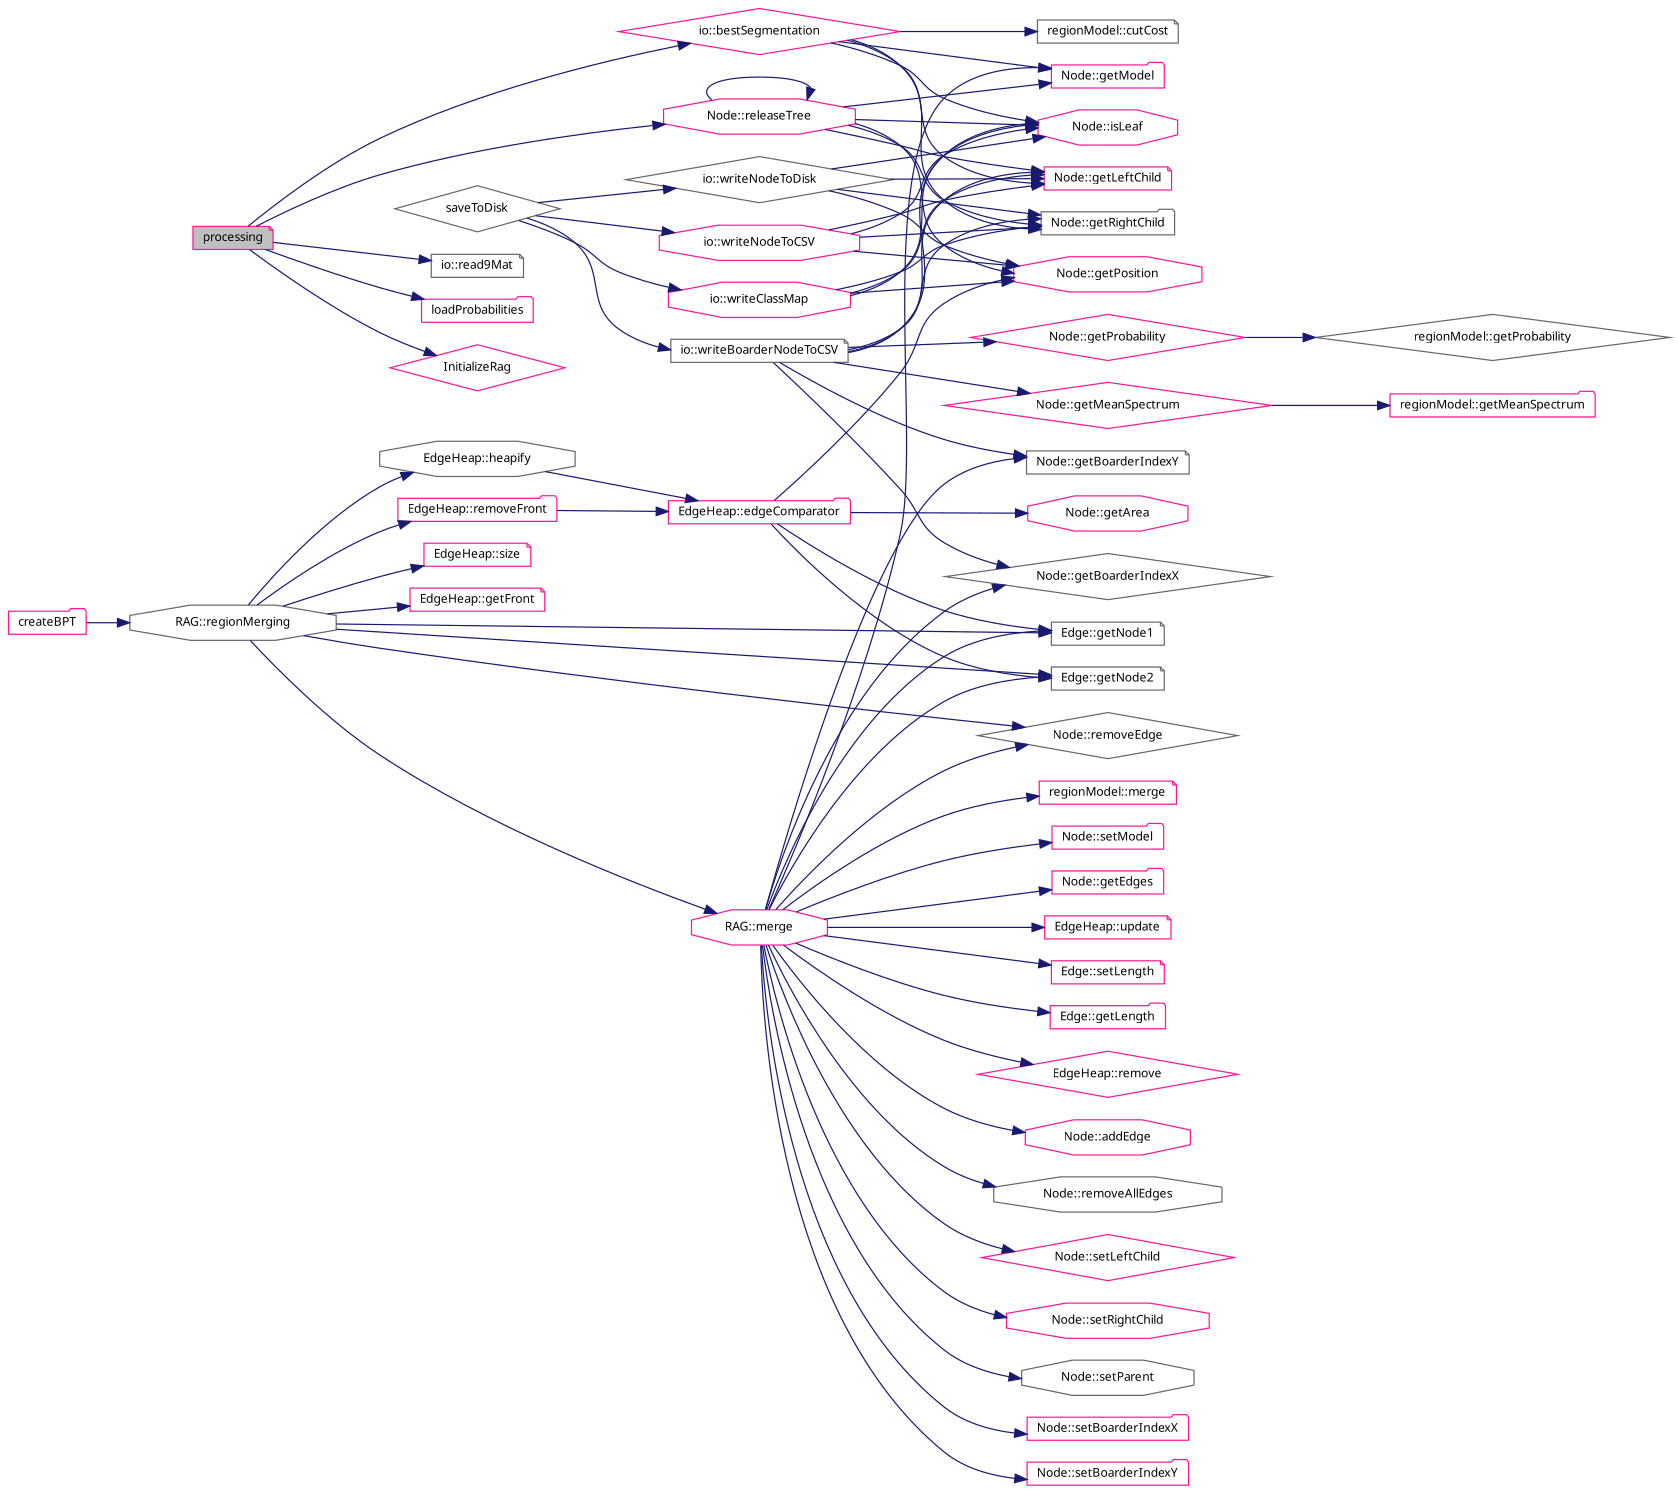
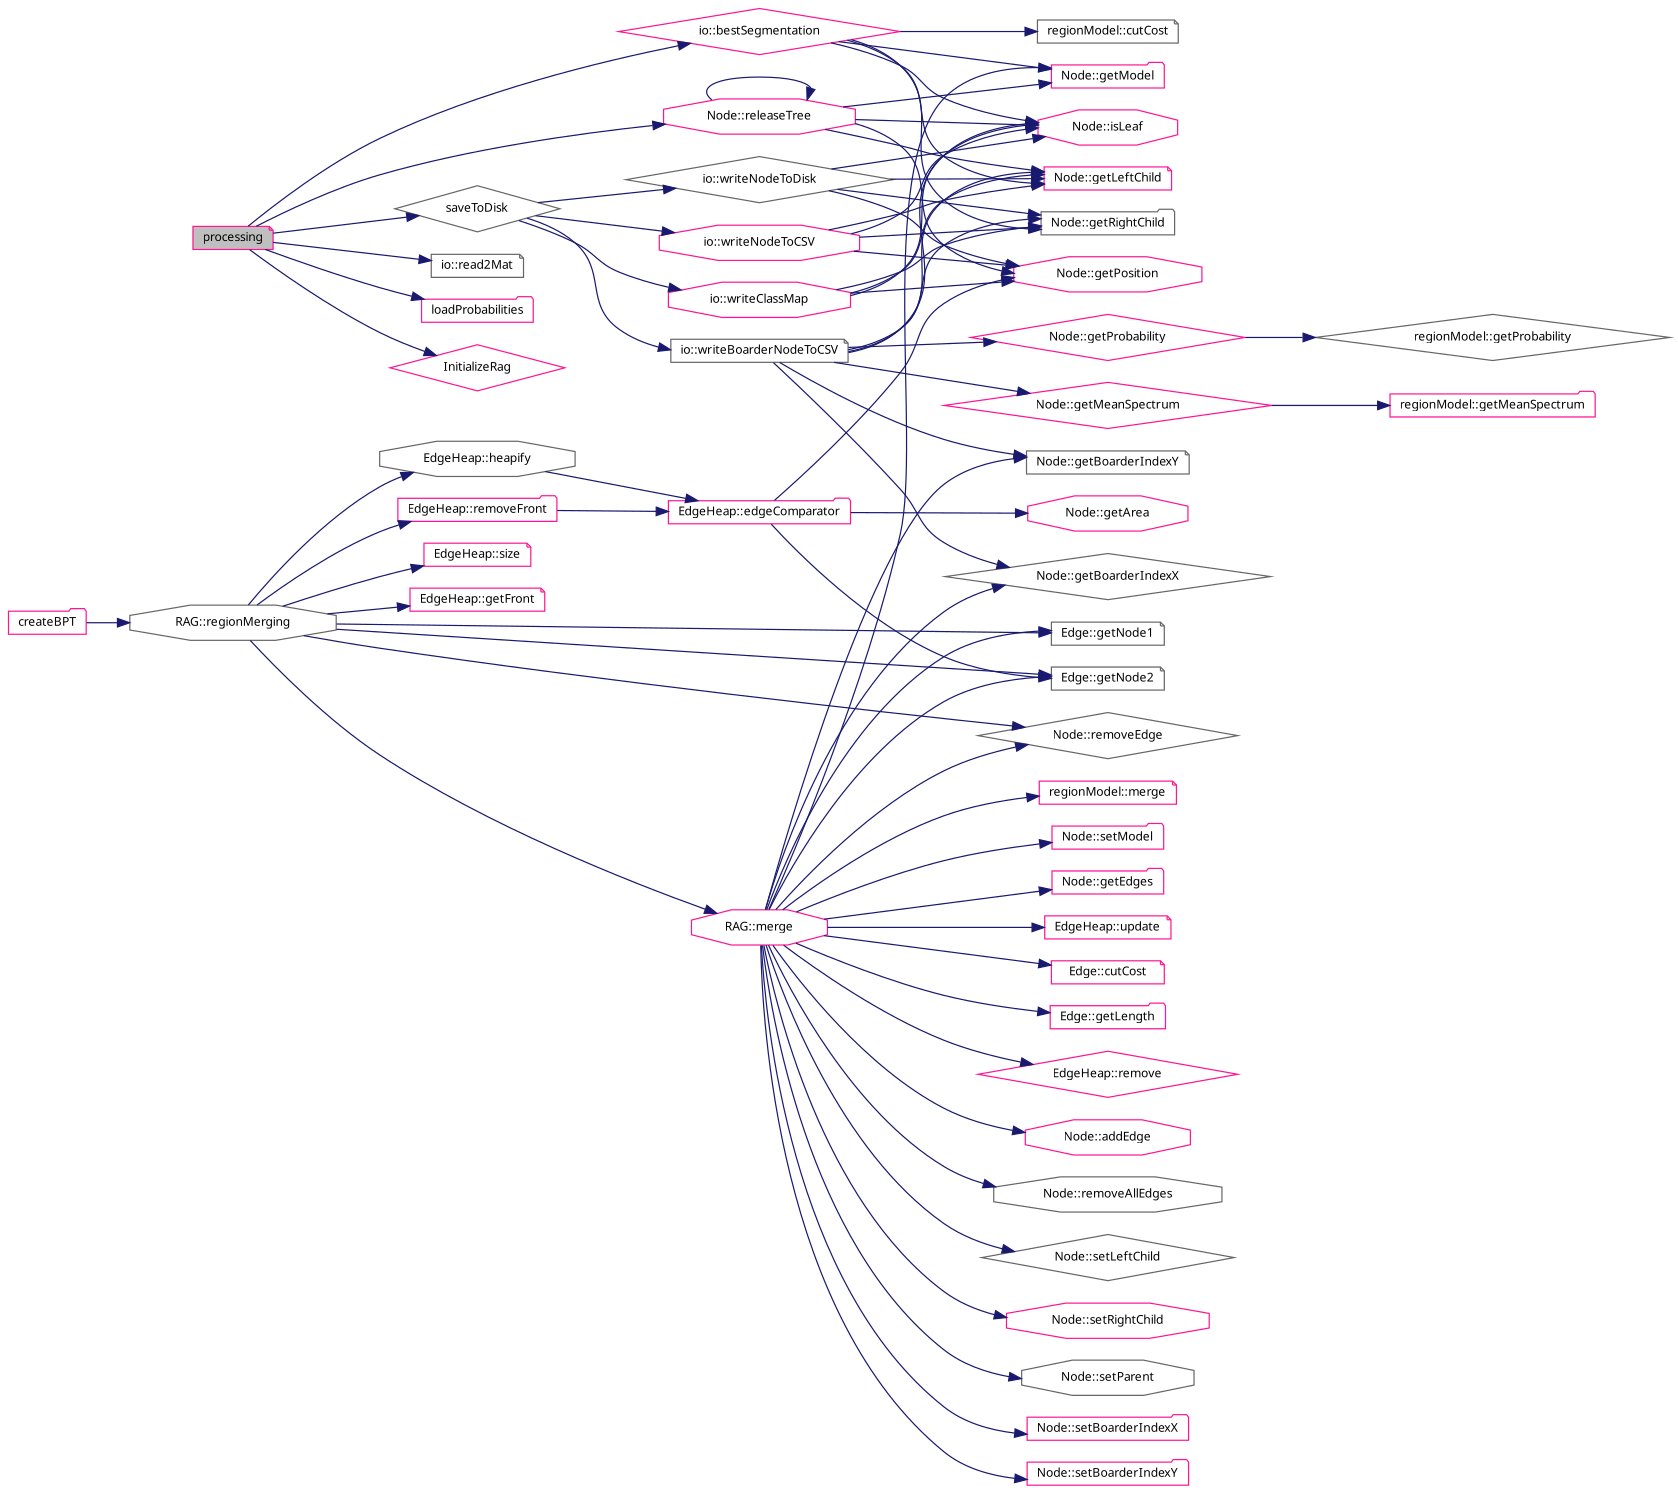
edge "Node::releaseTree" -> "Node::getRightChild": removed
edge "processing" -> "saveToDisk": added
node "io::read9Mat": label "io::read9Mat" -> "io::read2Mat"
edge "EdgeHeap::edgeComparator" -> "Edge::getNode1": removed
node "Edge::setLength": label "Edge::setLength" -> "Edge::cutCost"
node "Node::setLeftChild": color deeppink -> gray40
